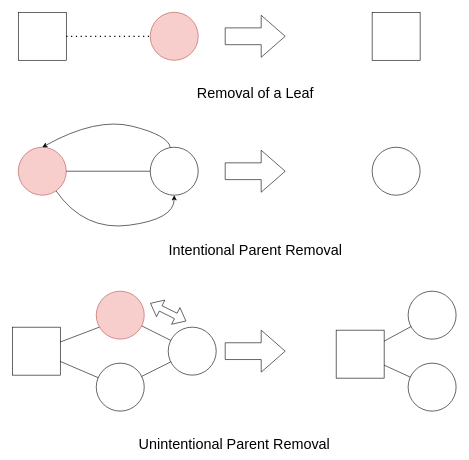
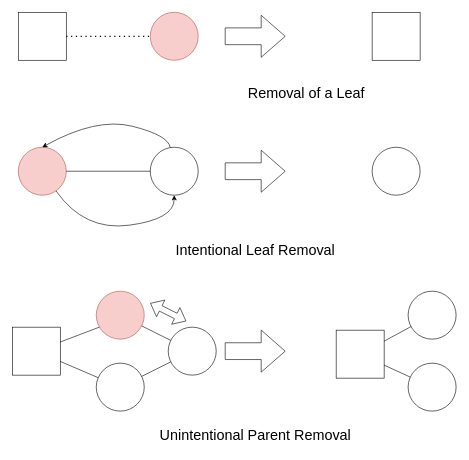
node "Removal of a Leaf": moved (255, 93) -> (306, 93)
node "Intentional Parent Removal": label "Intentional Parent Removal" -> "Intentional Leaf Removal"
node "Unintentional Parent Removal": moved (234, 444) -> (255, 435)
